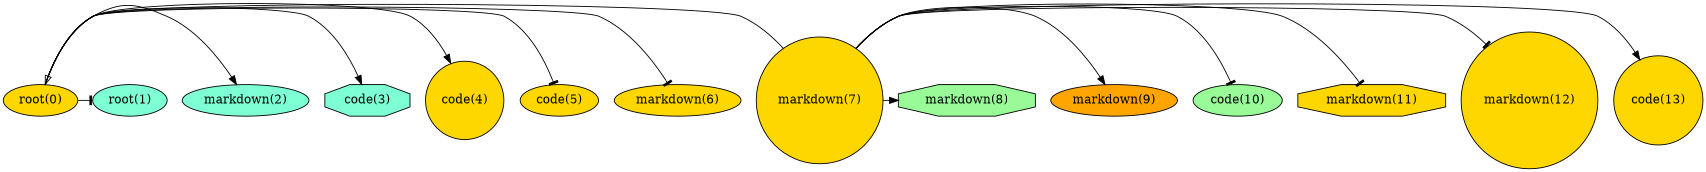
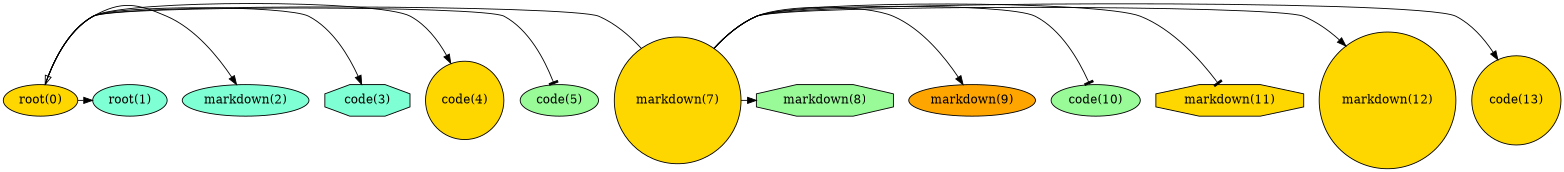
edge "markdown(7)" -> "markdown(12)": arrowhead tee -> normal
edge "root(0)" -> "root(1)": arrowhead tee -> normal
node "code(5)": fillcolor gold -> palegreen
node "markdown(6)": removed
